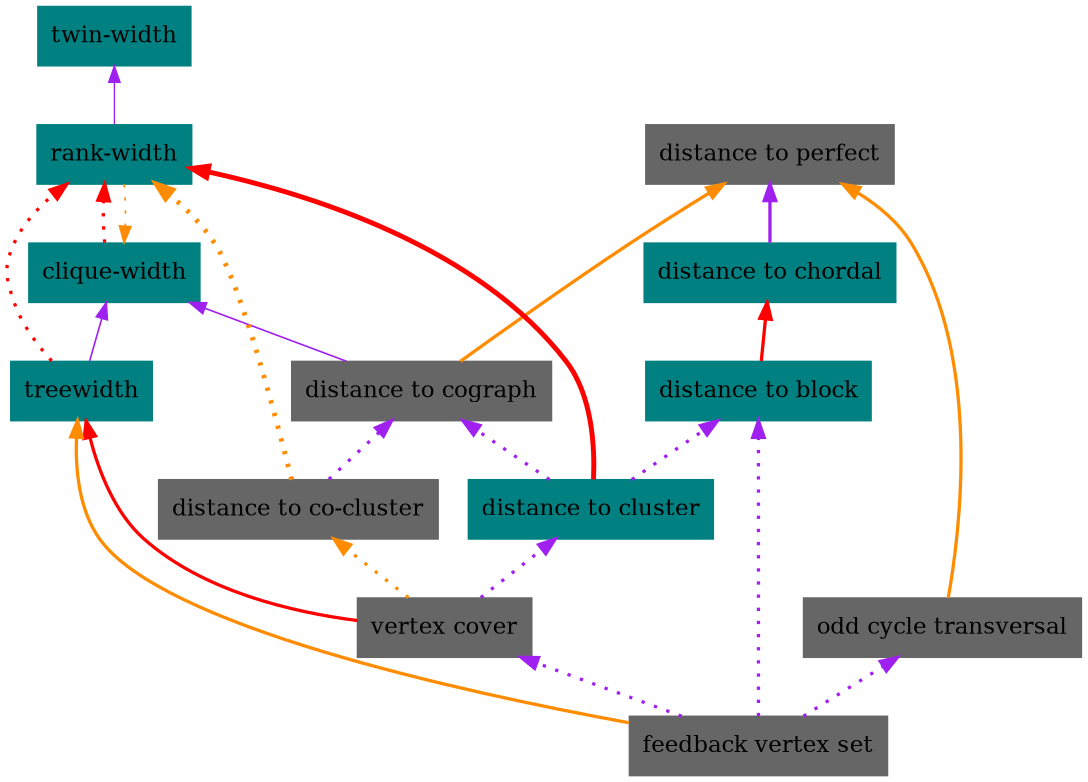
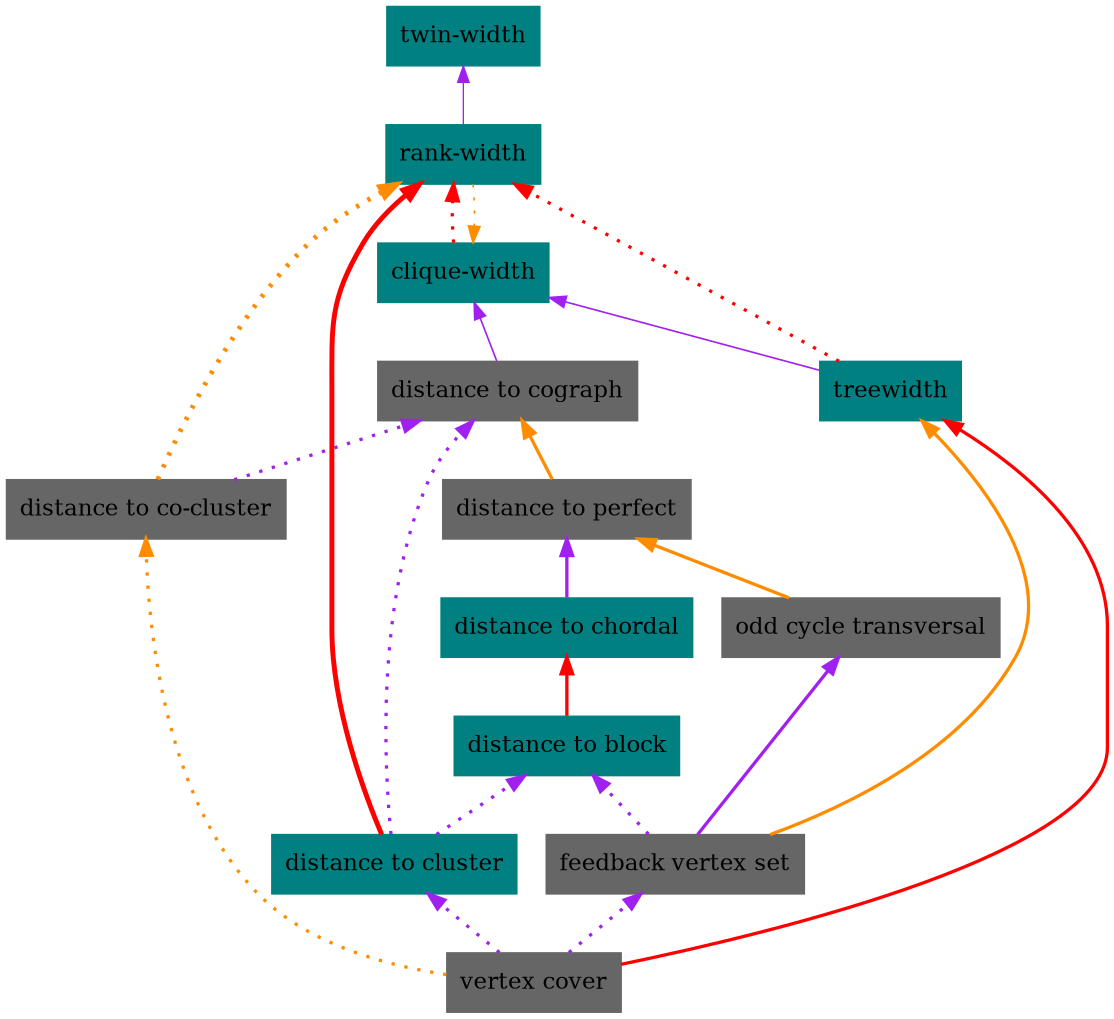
edge "distance to cograph" -> "distance to perfect": reversed
edge "feedback vertex set" -> "vertex cover": reversed
edge "feedback vertex set" -> "odd cycle transversal": style dotted -> bold
